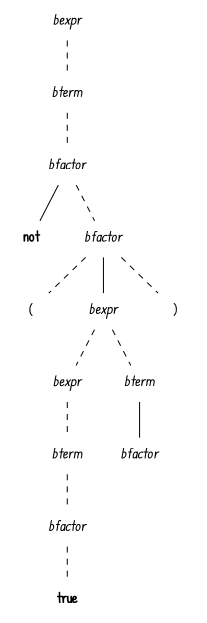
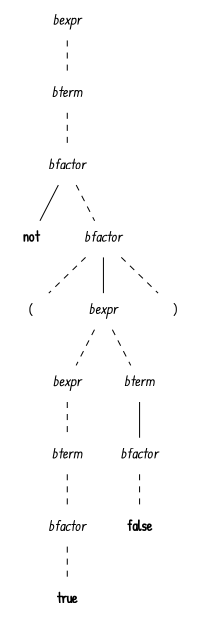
node "false": added
